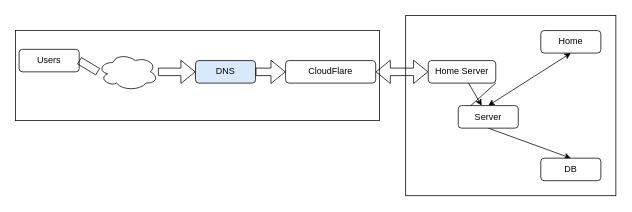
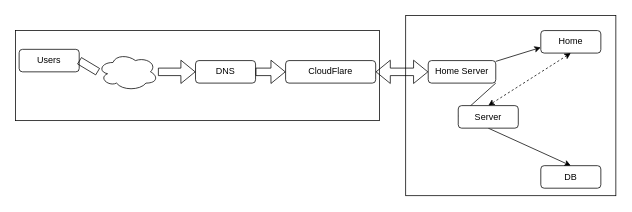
node "DNS": fillcolor #dae8fc -> #ffffff
edge "Home" -- "Server": style solid -> dashed
edge "Home Server" -> "Server": now "Home Server" -> "Home"
node "DB": moved (570, 169) -> (570, 177)
